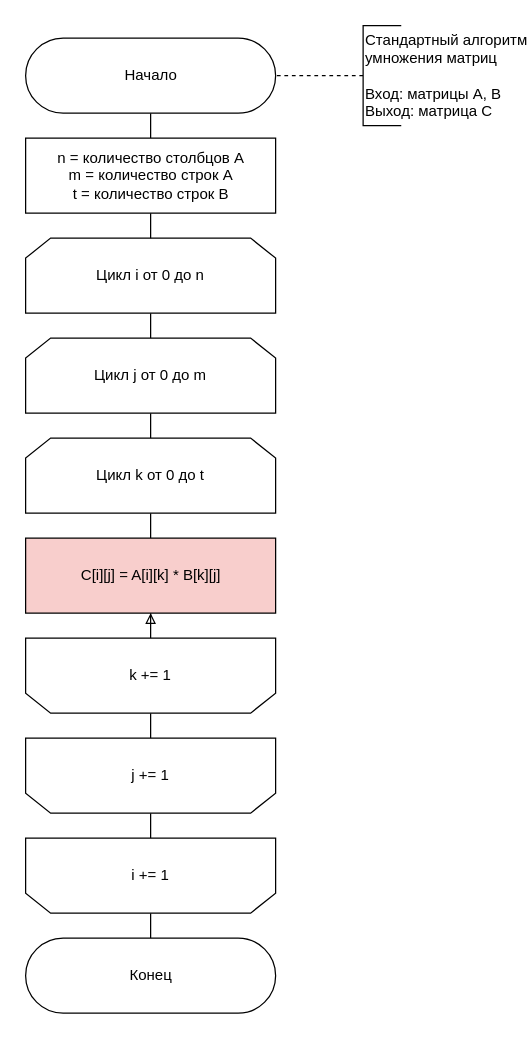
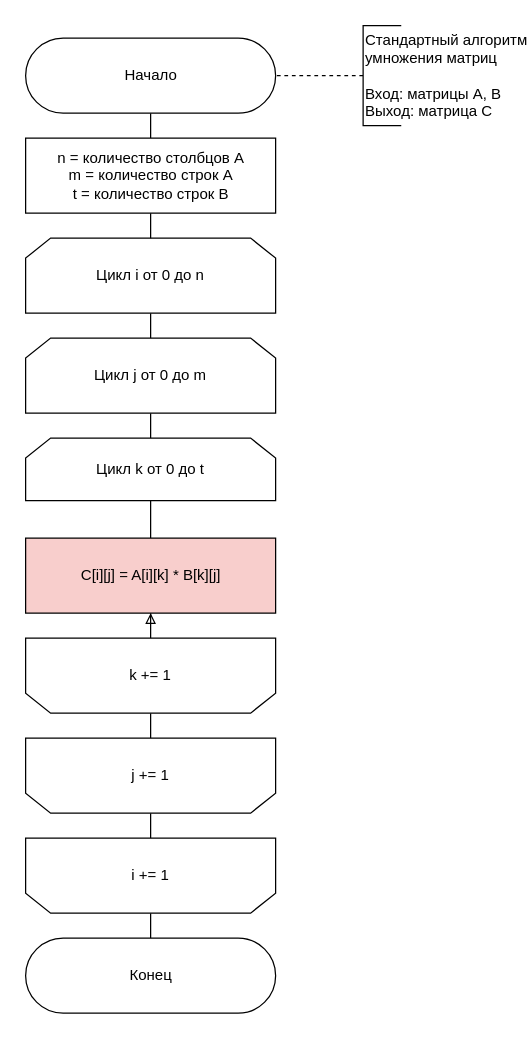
node "Цикл k от 0 до t": size 250x75 -> 250x63
